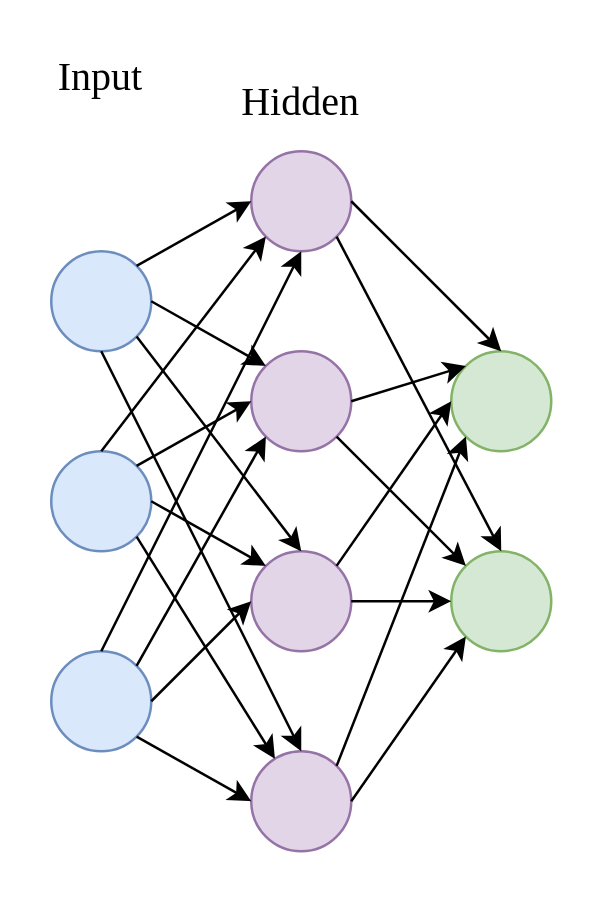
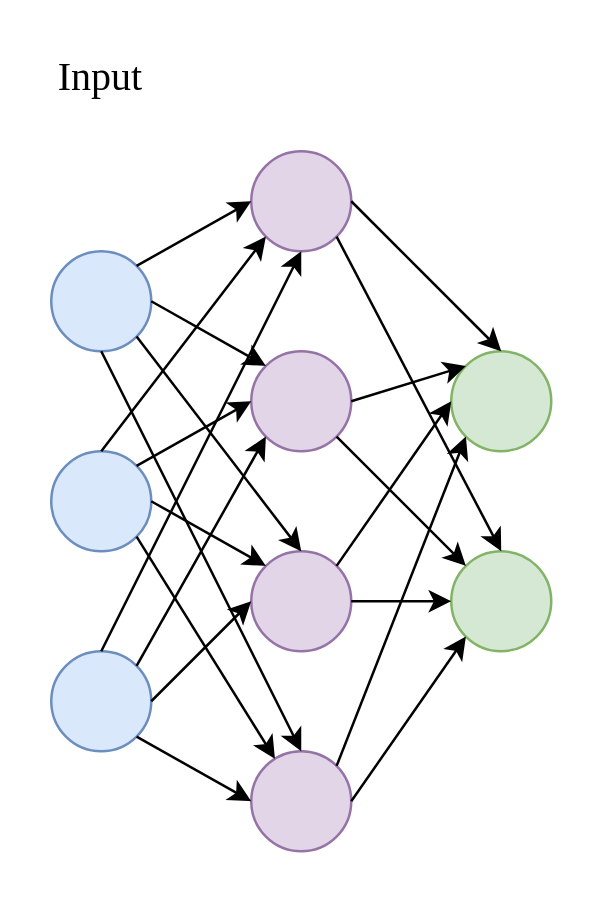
node "Hidden": removed
